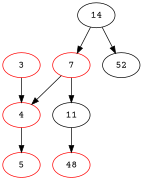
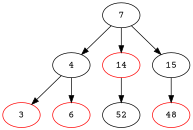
node "14": color black -> red
edge "14" -> "7": reversed
node "7": color red -> black
edge "3" -> "4": reversed
node "4": color red -> black
node "11": label "11" -> "15"
node "5": label "5" -> "6"
